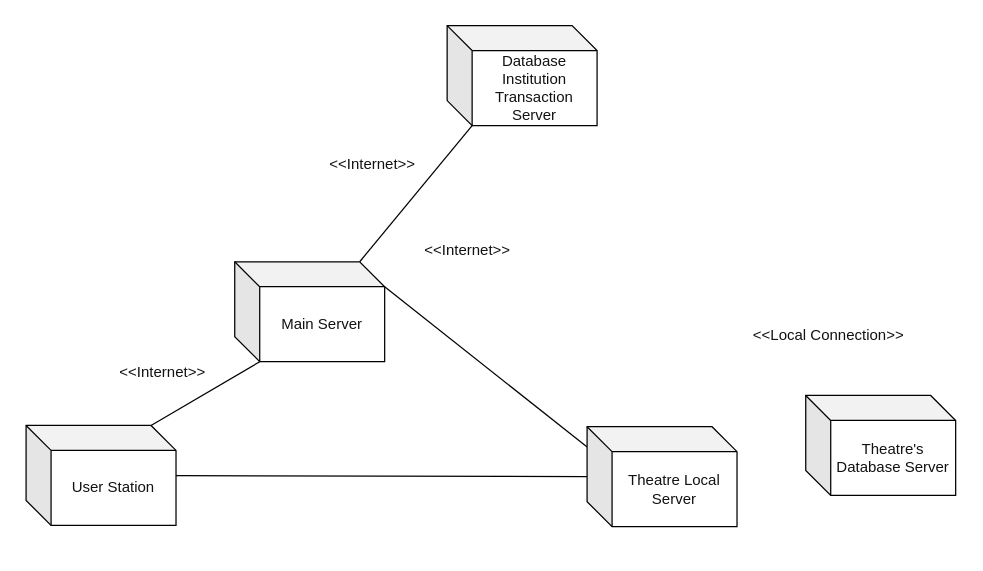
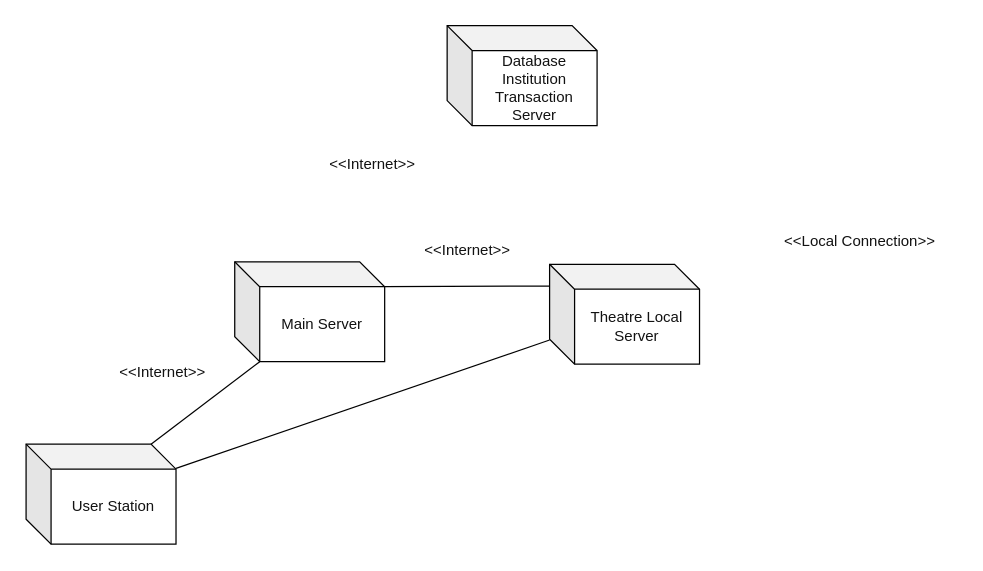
edge "Database Institution Transaction Server" -- "Main Server": removed
node "<<Local Connection>>": moved (828, 336) -> (859, 242)
node "Theatre's Database Server": removed
node "User Station": moved (101, 476) -> (101, 494)
node "Theatre Local Server": moved (662, 477) -> (624, 314)
